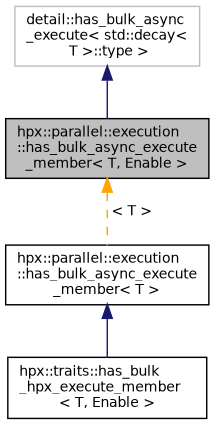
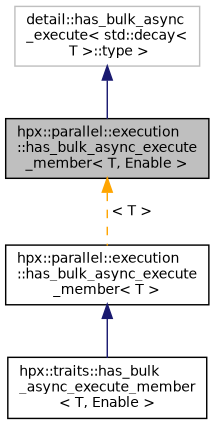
node "hpx::traits::has_bulk _hpx_execute_member < T, Enable >": label "hpx::traits::has_bulk _hpx_execute_member < T, Enable >" -> "hpx::traits::has_bulk _async_execute_member < T, Enable >"
